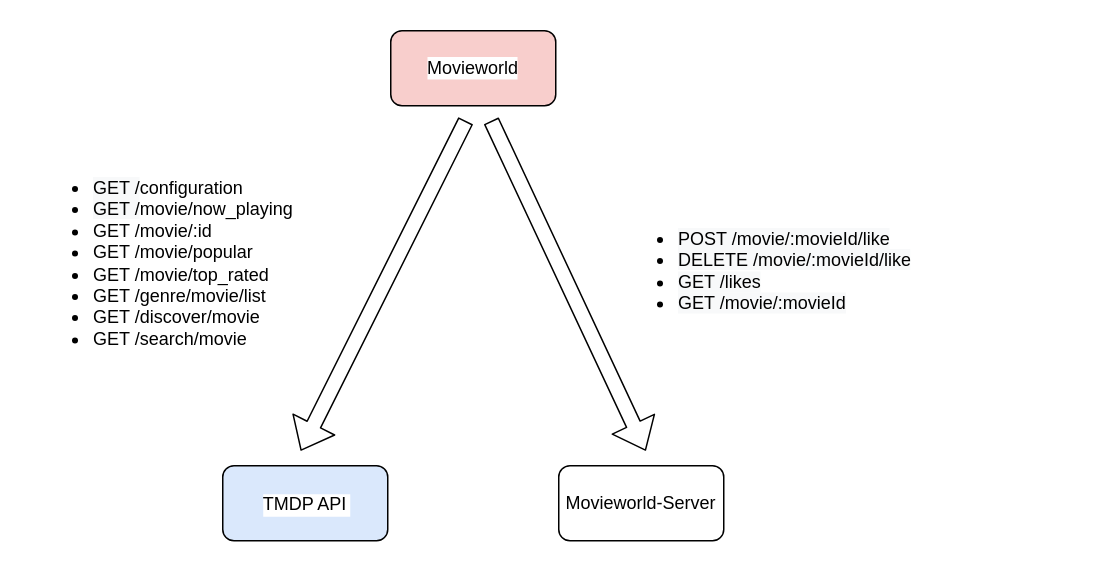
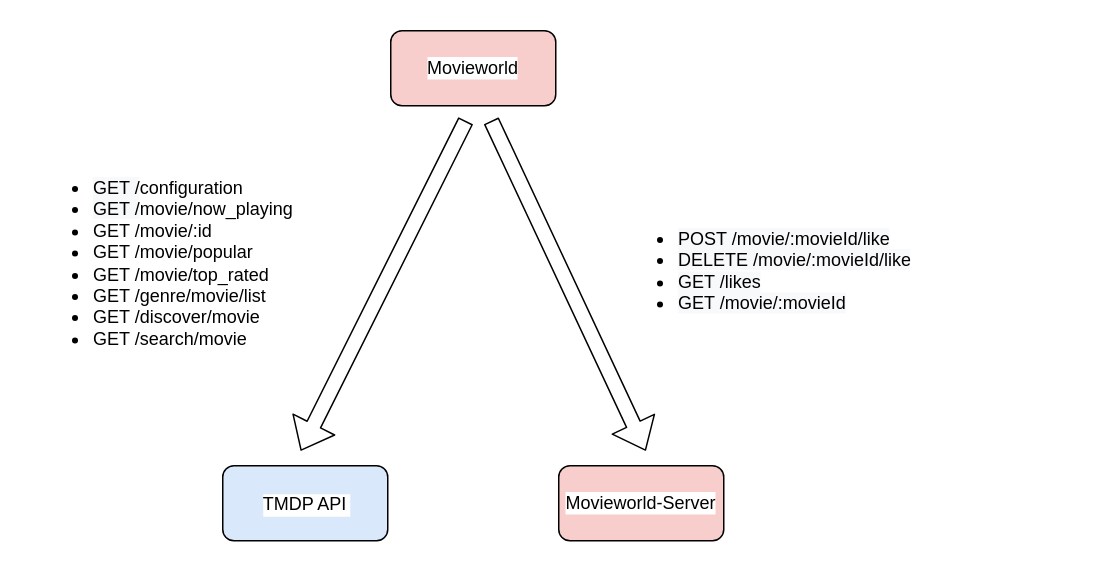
node "Movieworld-Server": fillcolor #ffffff -> #f8cecc
